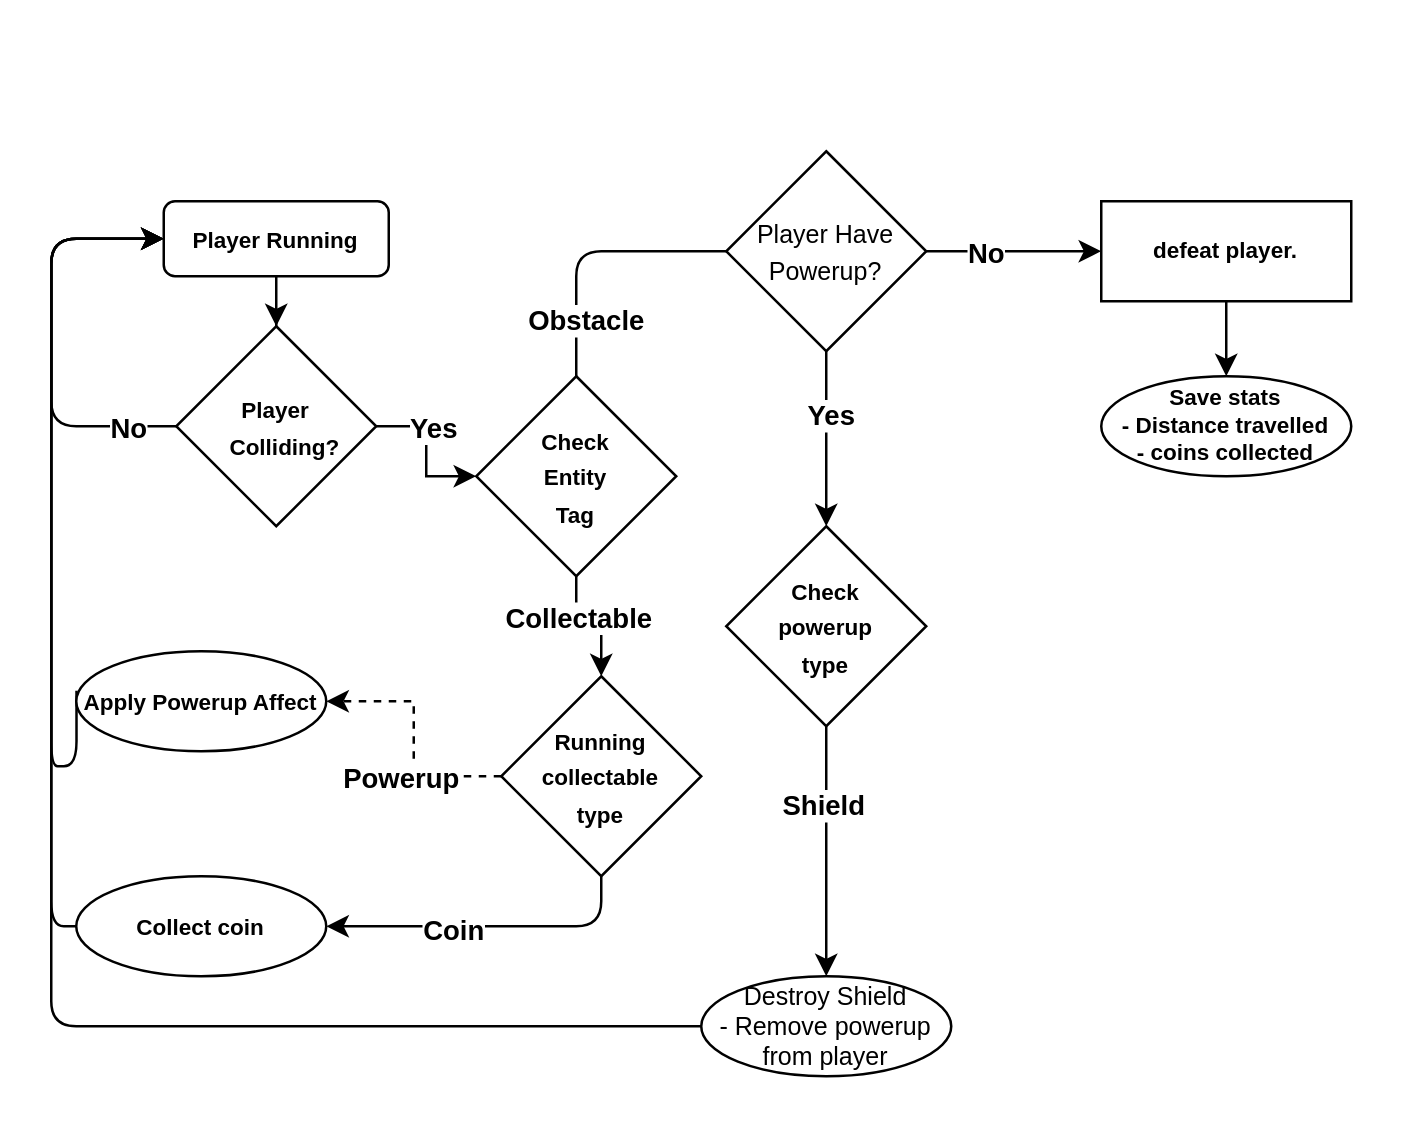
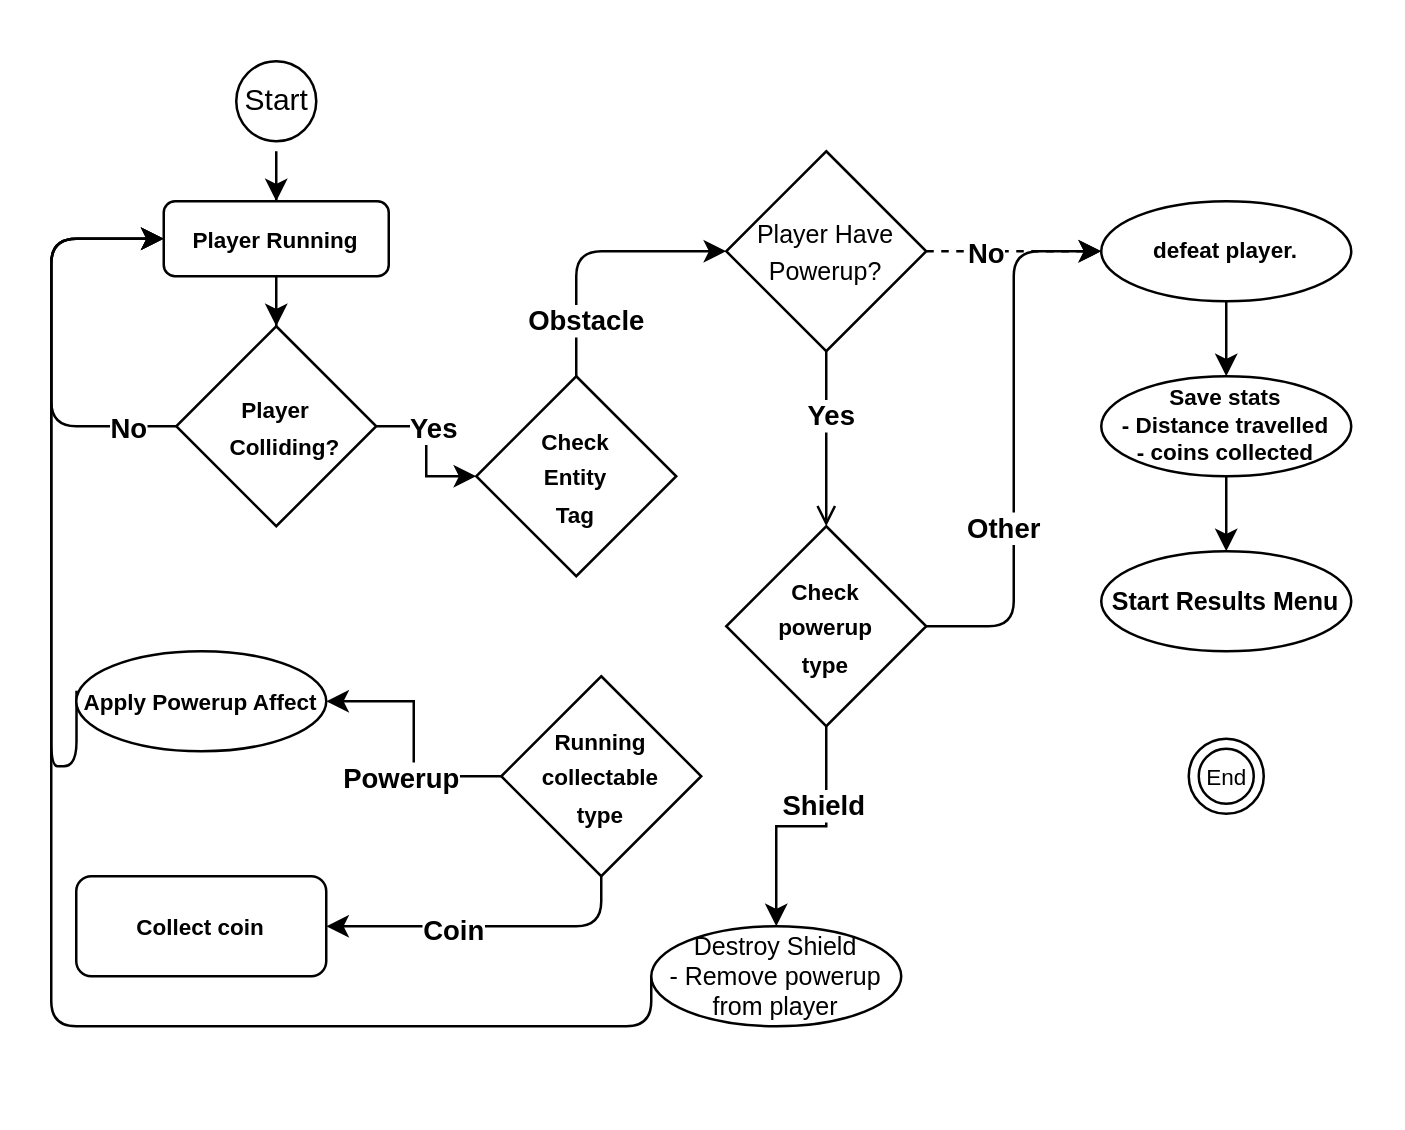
node "Start": added
edge "Start" -> "Player Running": added
edge "Player Have Powerup?" -- "Check Entity Tag": arrowhead none -> classic
edge "Player Have Powerup?" -> "defeat player.": style solid -> dashed
node "defeat player.": shape rectangle -> ellipse
edge "Check powerup type" -> "defeat player.": added, label "Other"
edge "Player Have Powerup?" -> "Check powerup type": arrowhead classic -> open
edge "Save stats - Distance travelled - coins collected" -> "Start Results Menu": added
node "Start Results Menu": added
edge "Check Entity Tag" -> "Running collectable type": removed, label "Collectable"
edge "Running collectable type" -> "Apply Powerup Affect": style dashed -> solid
node "End": added
edge "Collect coin" -> "Player Running": removed
node "Collect coin": shape ellipse -> rounded rectangle
node "Destroy Shield - Remove powerup from player": moved (826, 1026) -> (776, 976)
